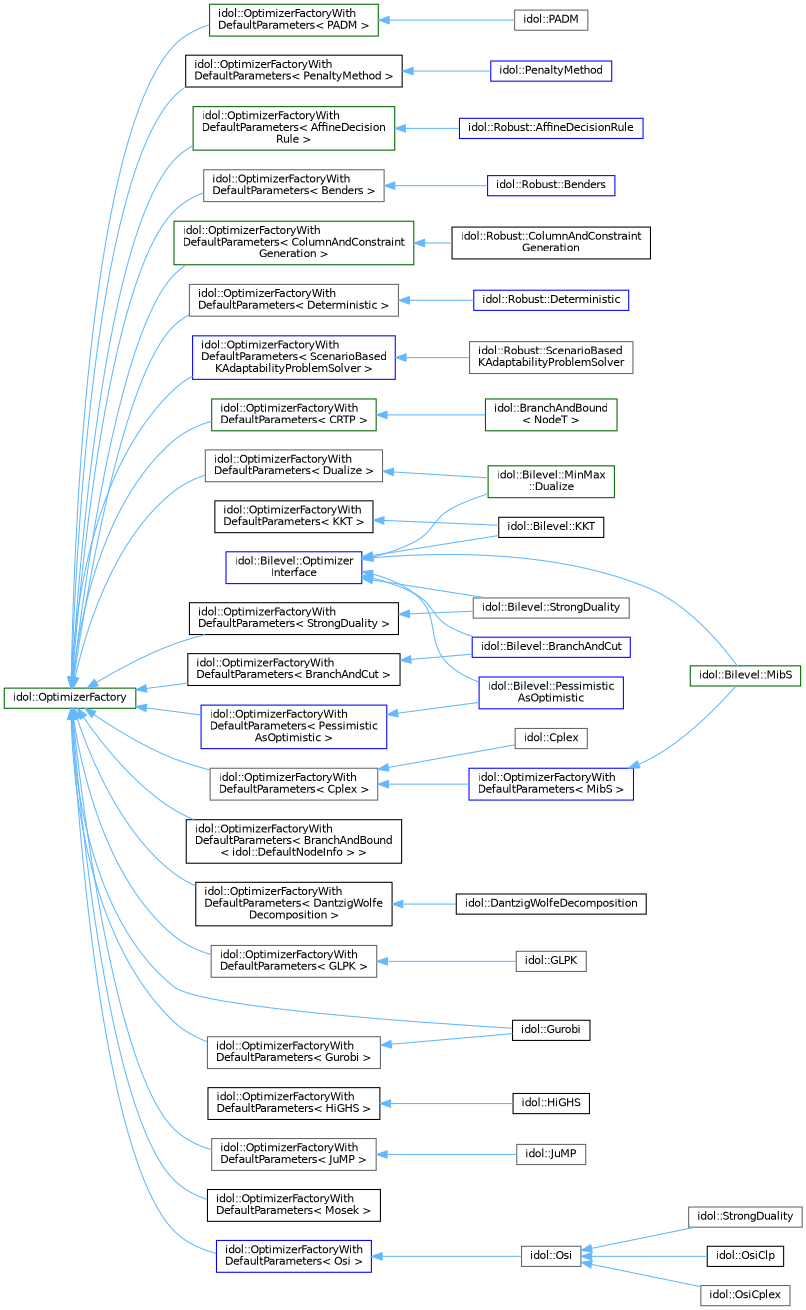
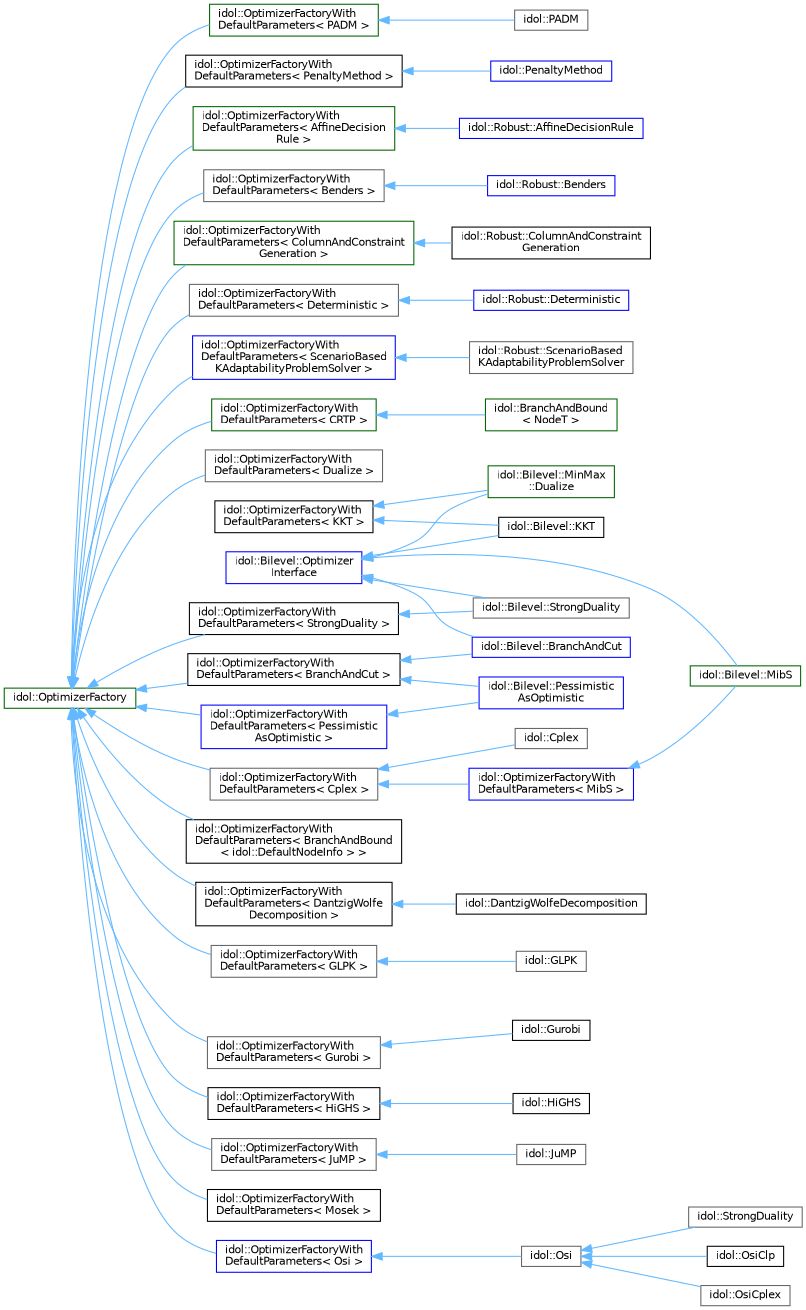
edge "idol::Bilevel::MinMax ::Dualize" -> "idol::OptimizerFactoryWith DefaultParameters< Dualize >": now "idol::Bilevel::MinMax ::Dualize" -> "idol::OptimizerFactoryWith DefaultParameters< KKT >"
edge "idol::Bilevel::Pessimistic AsOptimistic" -> "idol::Bilevel::Optimizer Interface": now "idol::Bilevel::Pessimistic AsOptimistic" -> "idol::OptimizerFactoryWith DefaultParameters< BranchAndCut >"
edge "idol::Gurobi" -> "idol::OptimizerFactory": now "idol::OptimizerFactoryWith DefaultParameters< HiGHS >" -> "idol::OptimizerFactory"
